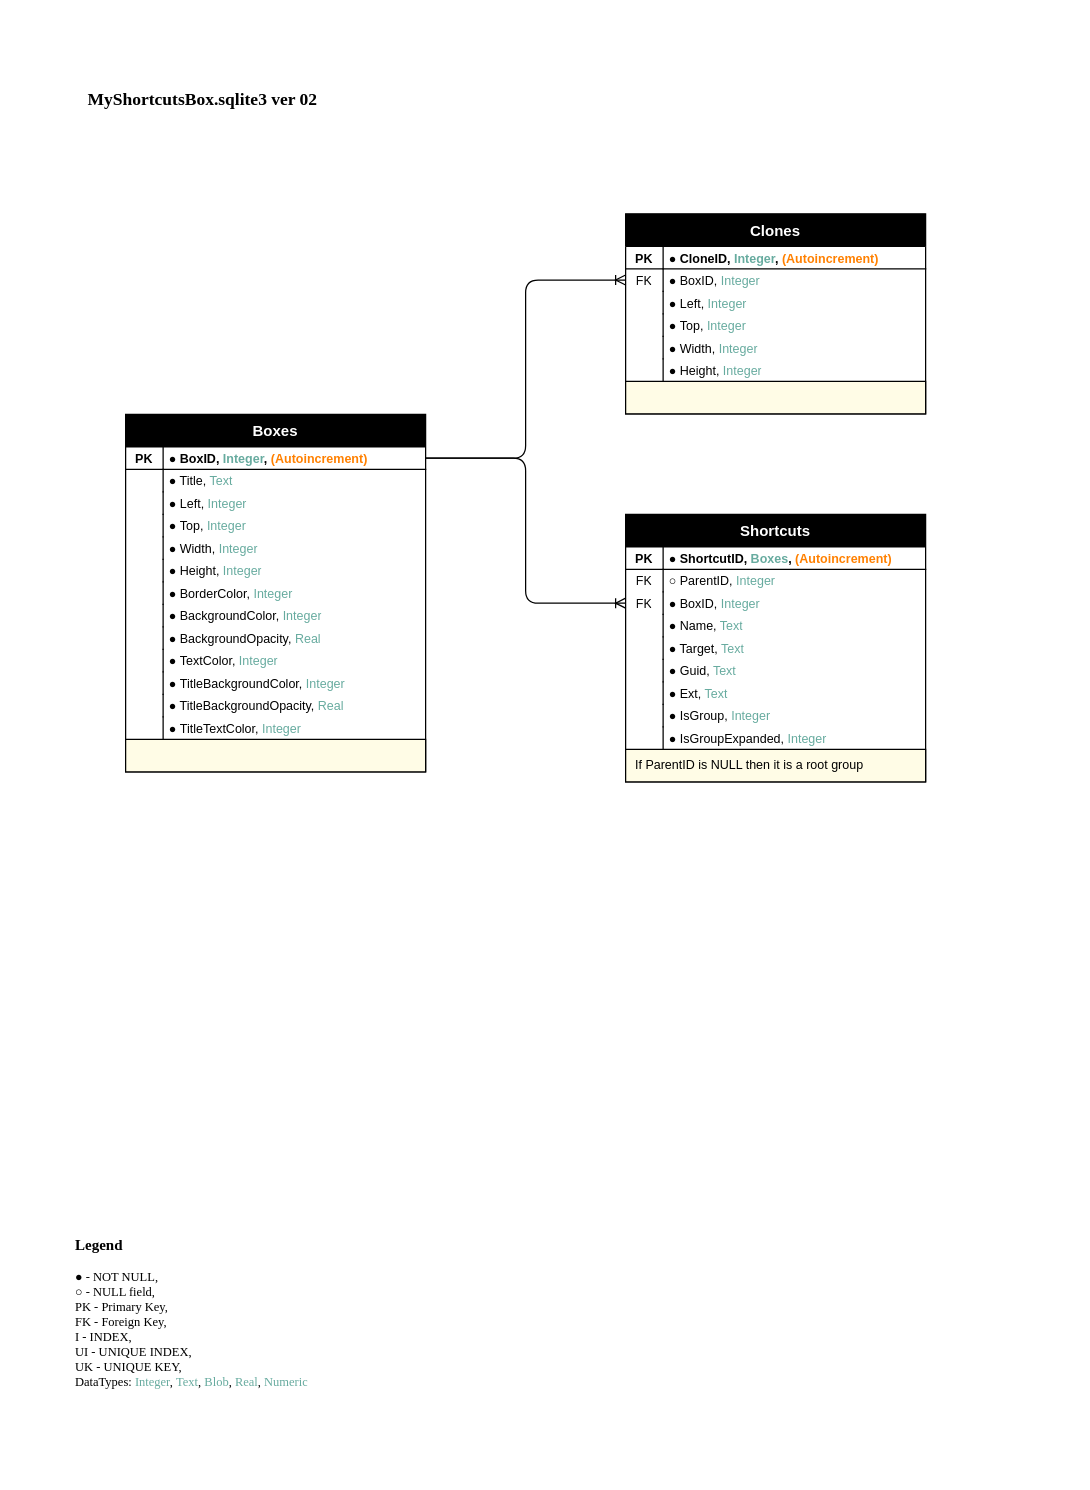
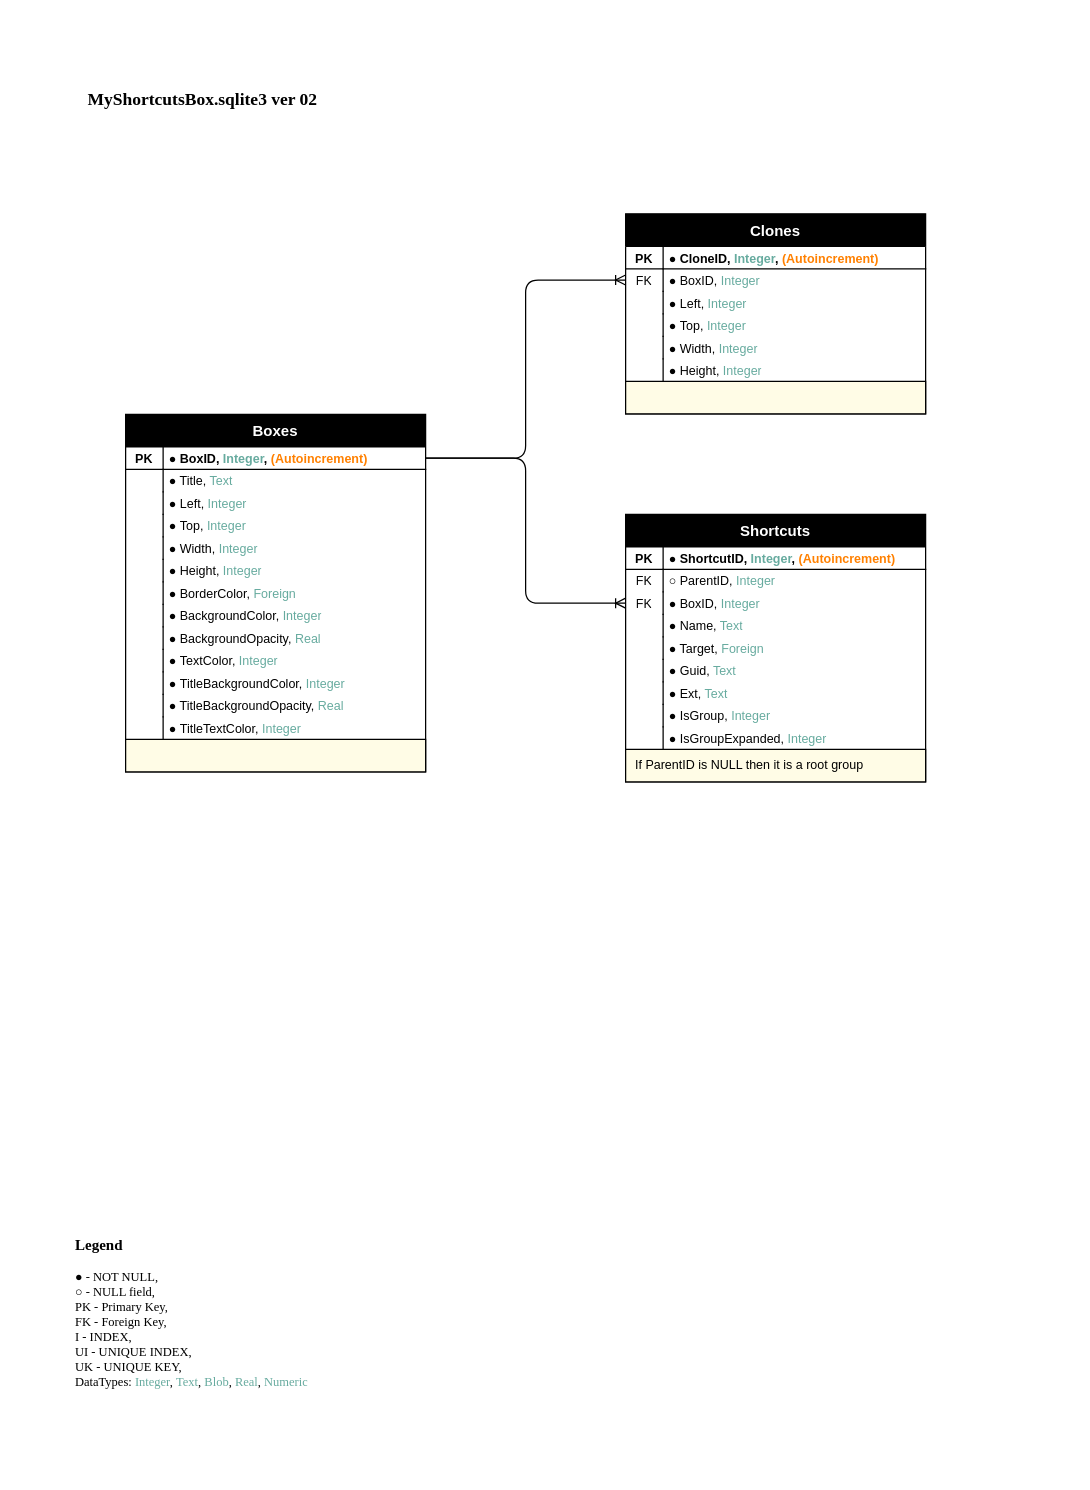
node "● ShortcutID, Boxes, (Autoincrement)": label "● ShortcutID, Boxes, (Autoincrement)" -> "● ShortcutID, Integer, (Autoincrement)"
node "● BorderColor, Integer": label "● BorderColor, Integer" -> "● BorderColor, Foreign"
node "● Target, Text": label "● Target, Text" -> "● Target, Foreign"
